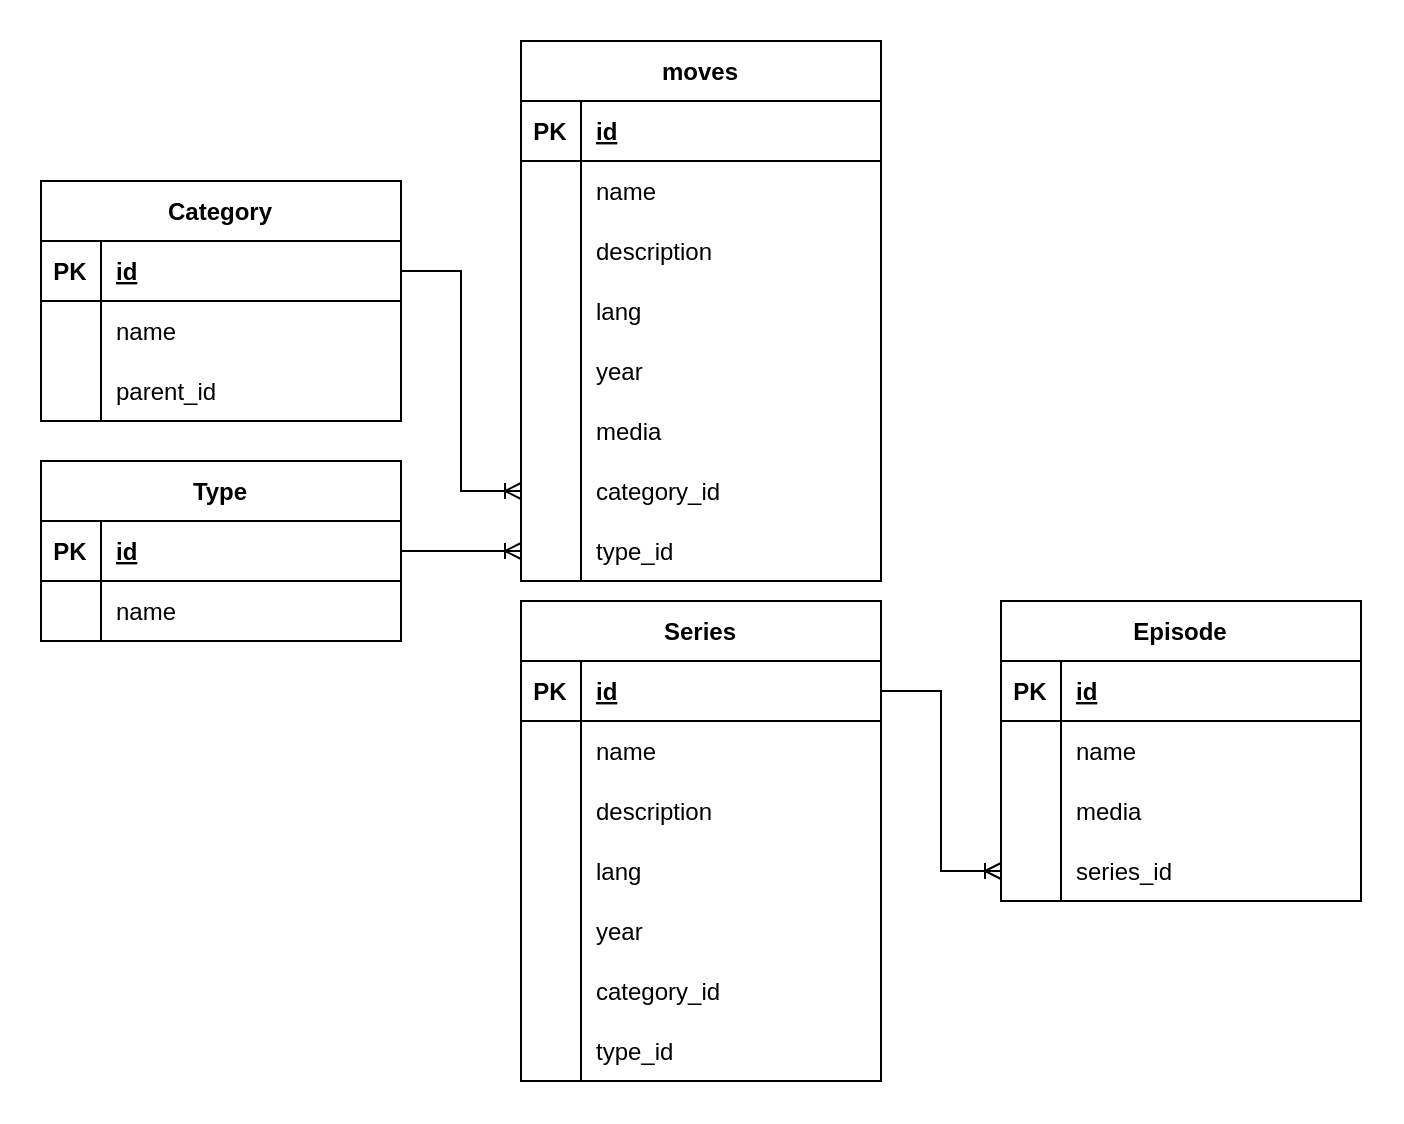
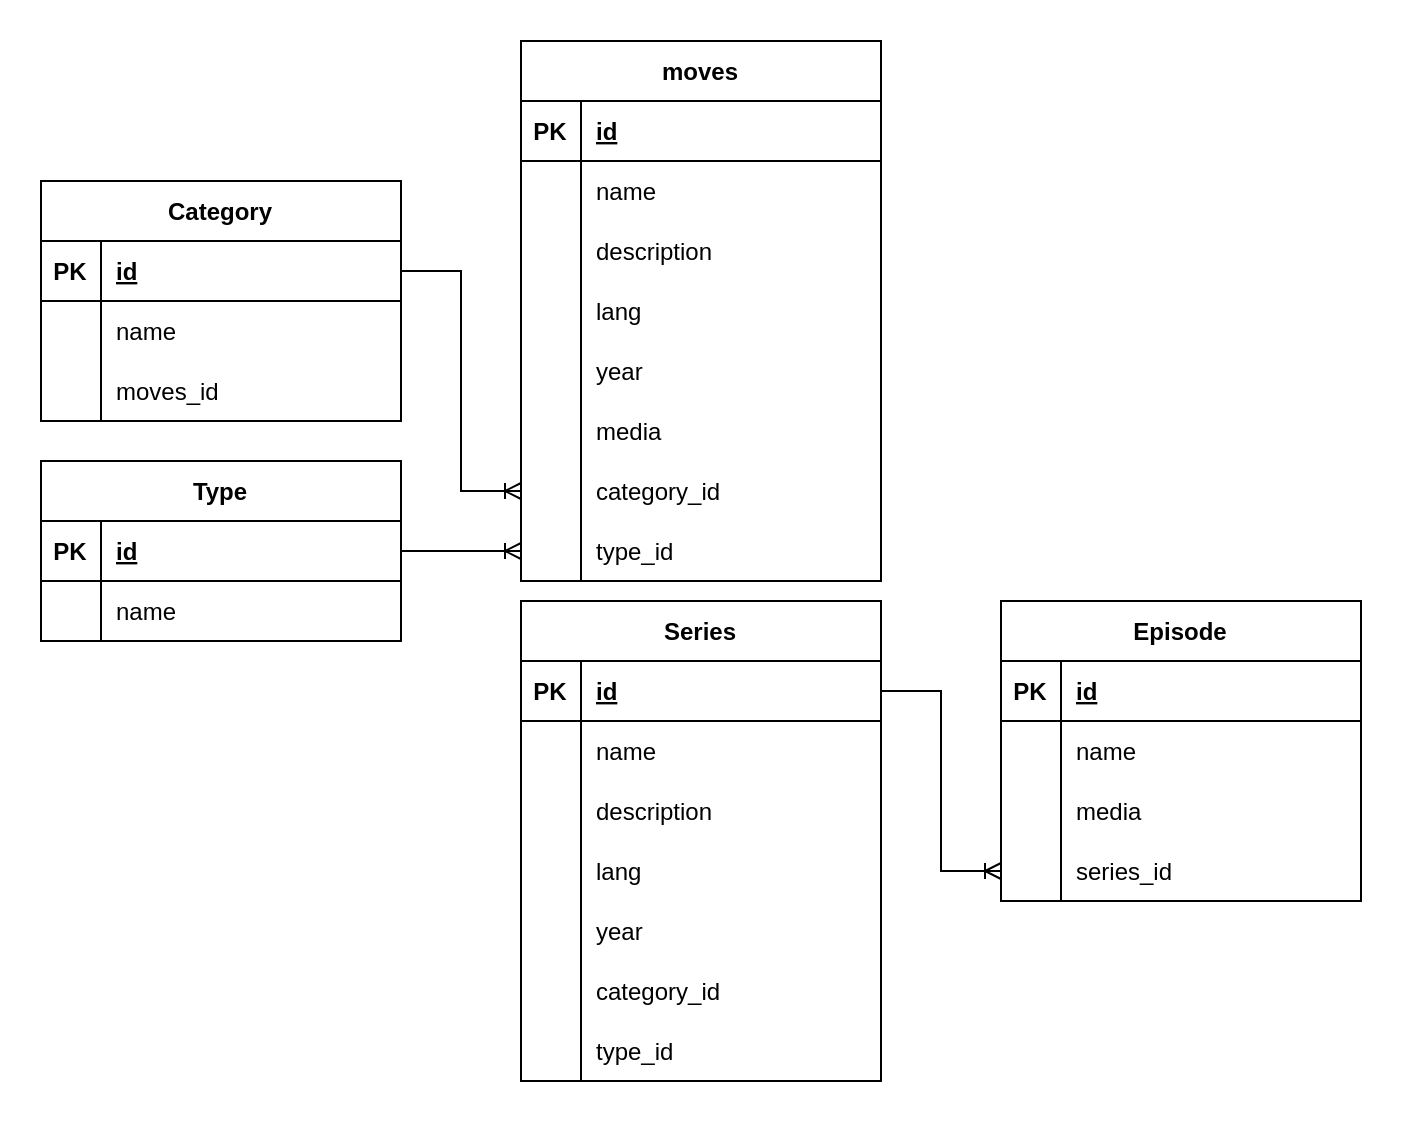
node "parent_id": label "parent_id" -> "moves_id"
